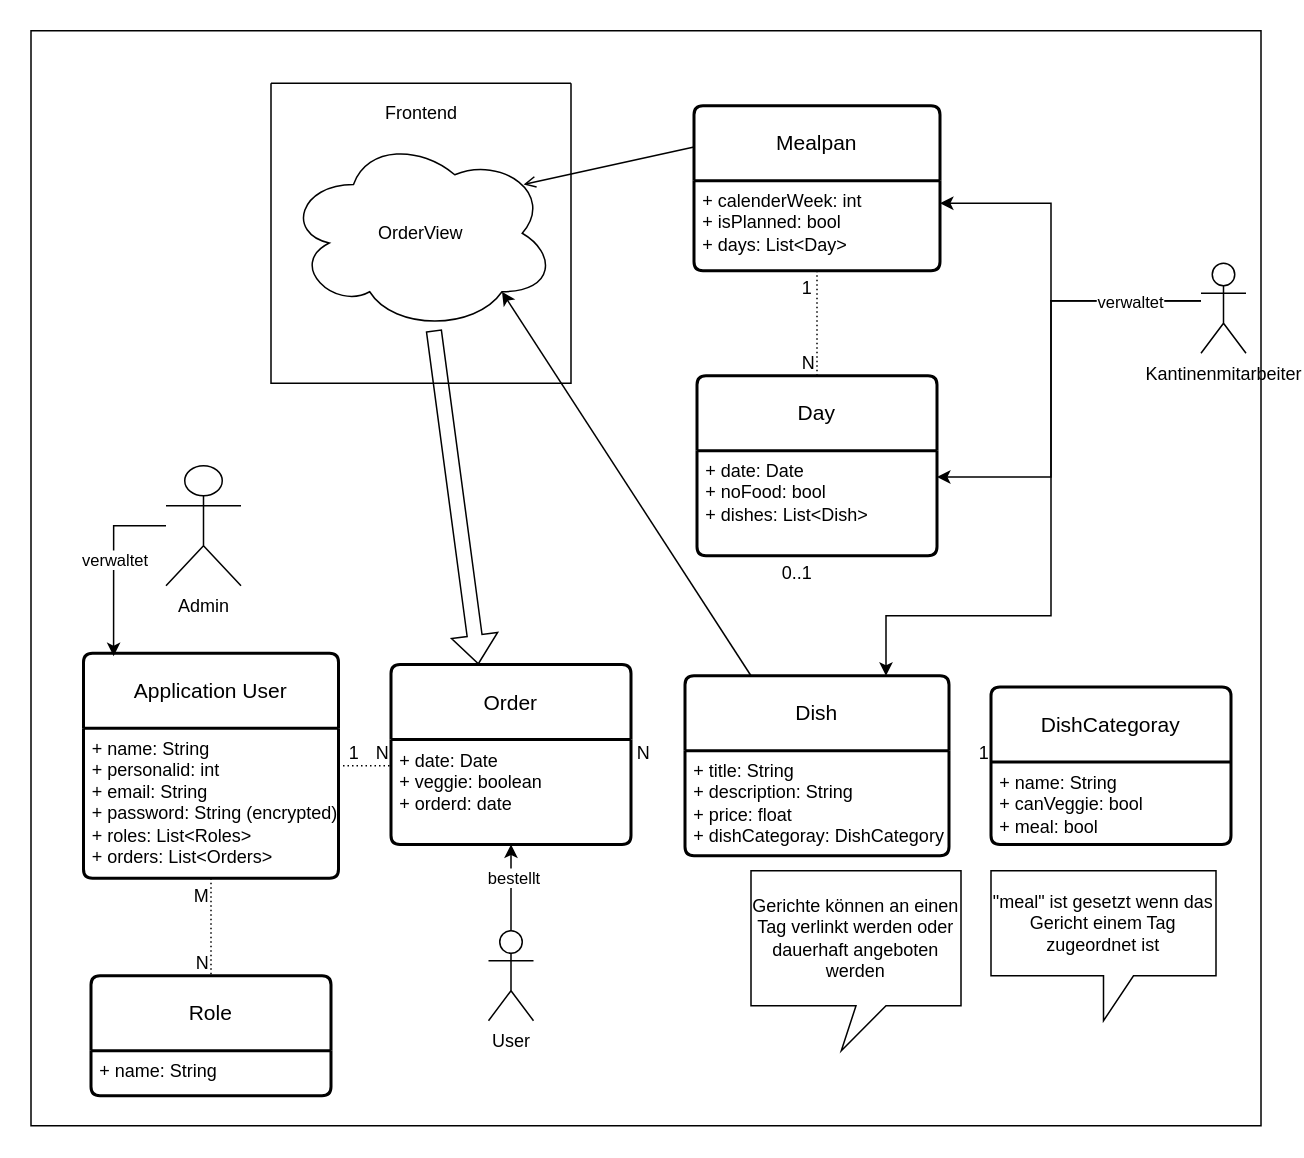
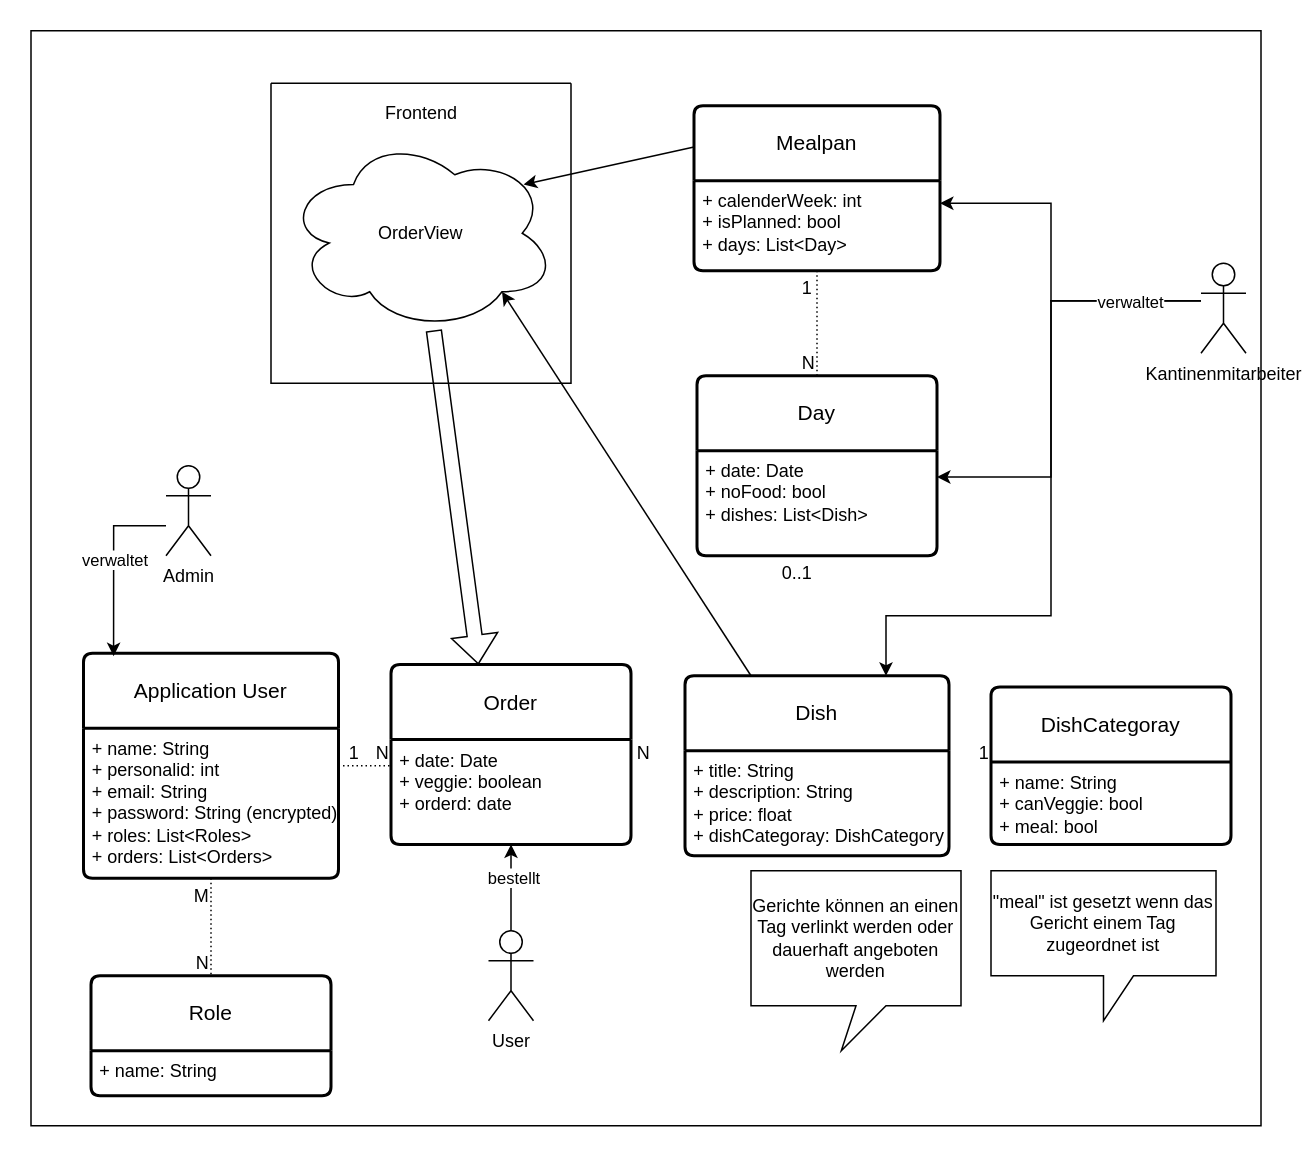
edge "Mealpan" -> "OrderView": arrowhead open -> classic
node "Admin": size 75x120 -> 45x90
